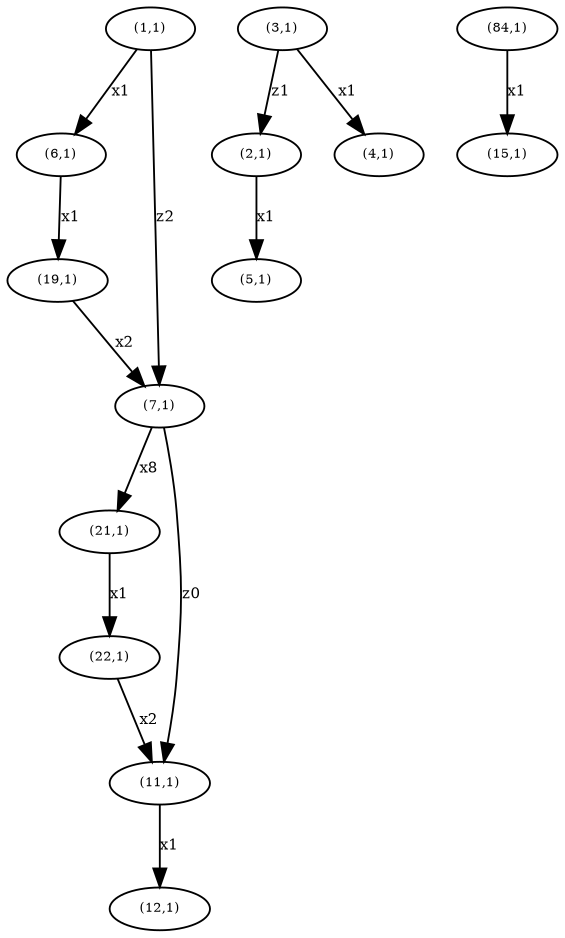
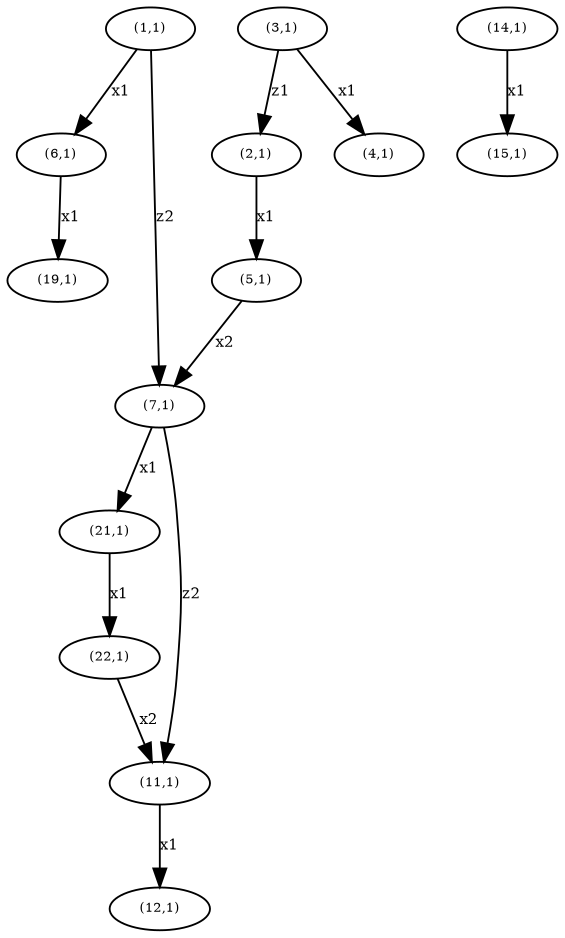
node "(84,1)": label "(84,1)" -> "(14,1)"
edge "(19,1)" -> "(7,1)": now "(5,1)" -> "(7,1)"
edge "(7,1)" -> "(21,1)": label "x8" -> "x1"
edge "(7,1)" -> "(11,1)": label "z0" -> "z2"
